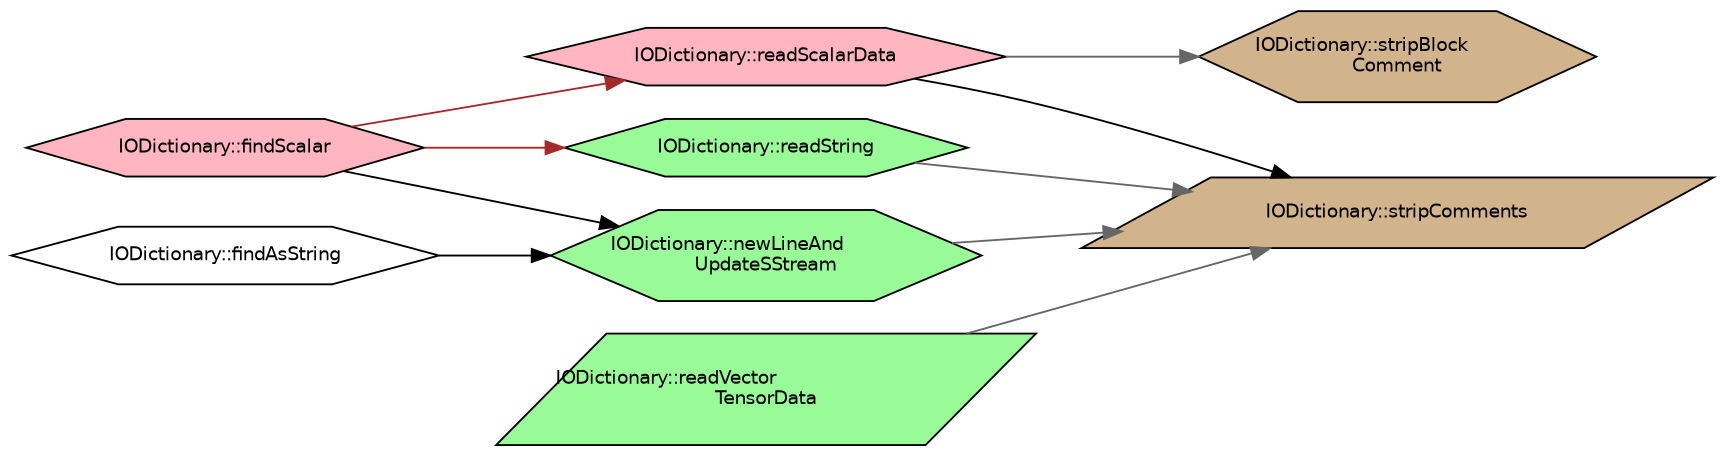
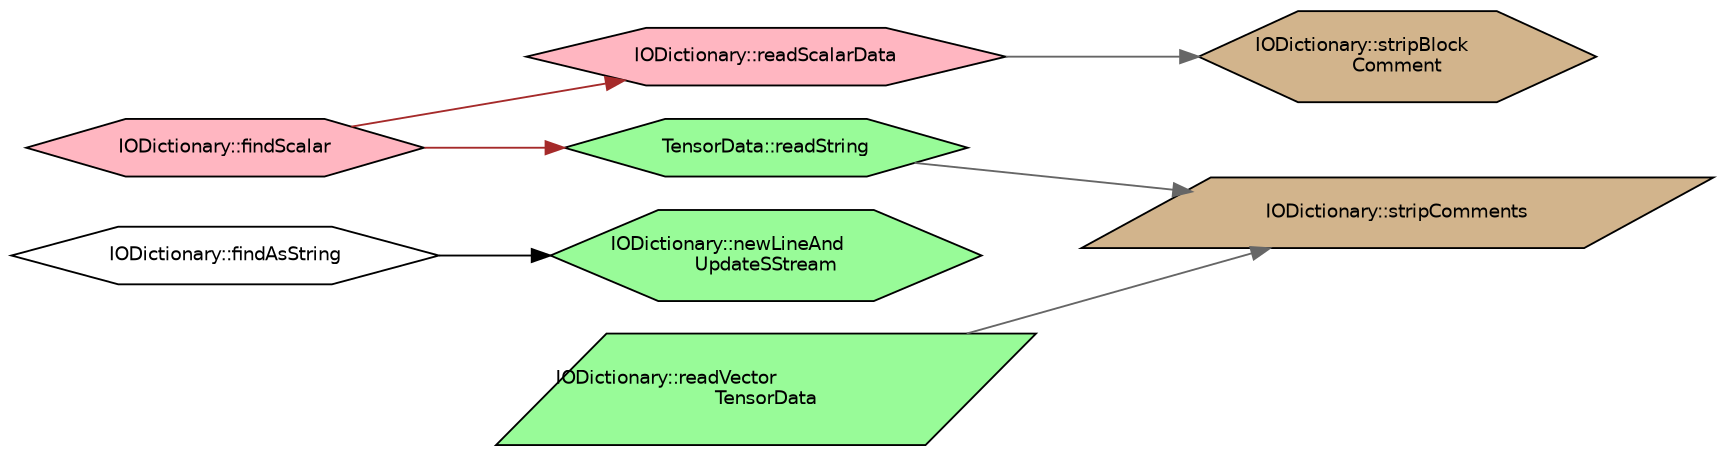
edge "IODictionary::readScalarData" -> "IODictionary::stripComments": removed
node "IODictionary::readString": label "IODictionary::readString" -> "TensorData::readString"
edge "IODictionary::findScalar" -> "IODictionary::newLineAnd UpdateSStream": removed
edge "IODictionary::newLineAnd UpdateSStream" -> "IODictionary::stripComments": removed
